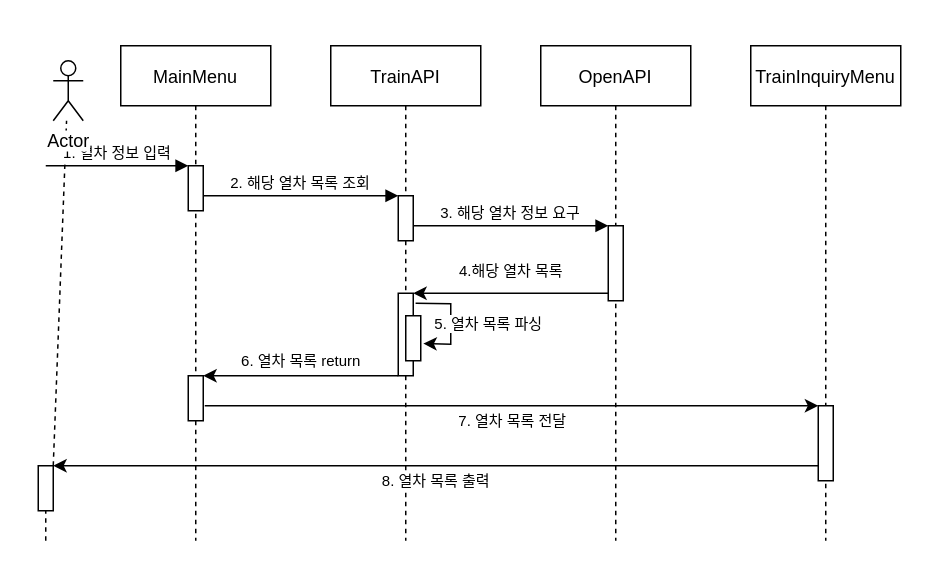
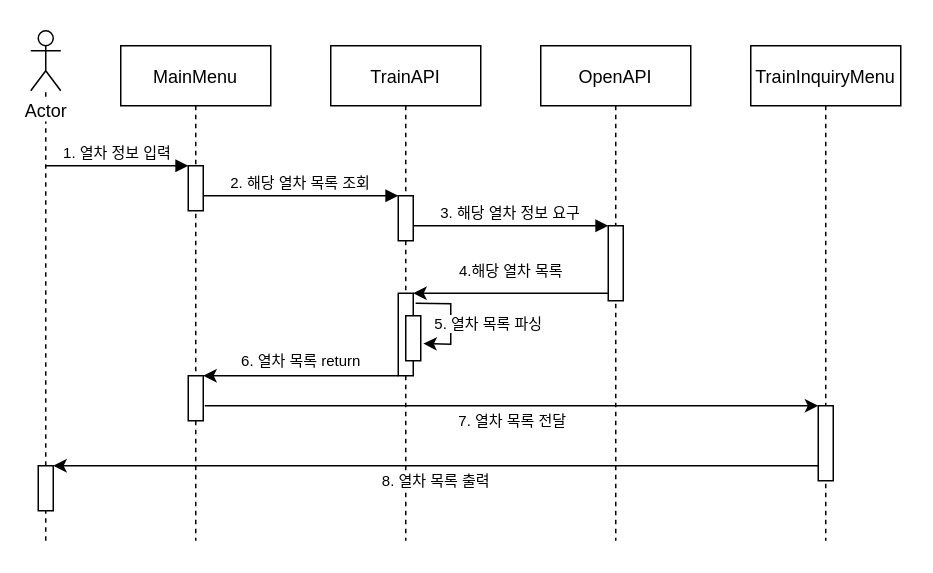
node "Actor": moved (68, 91) -> (46, 61)
